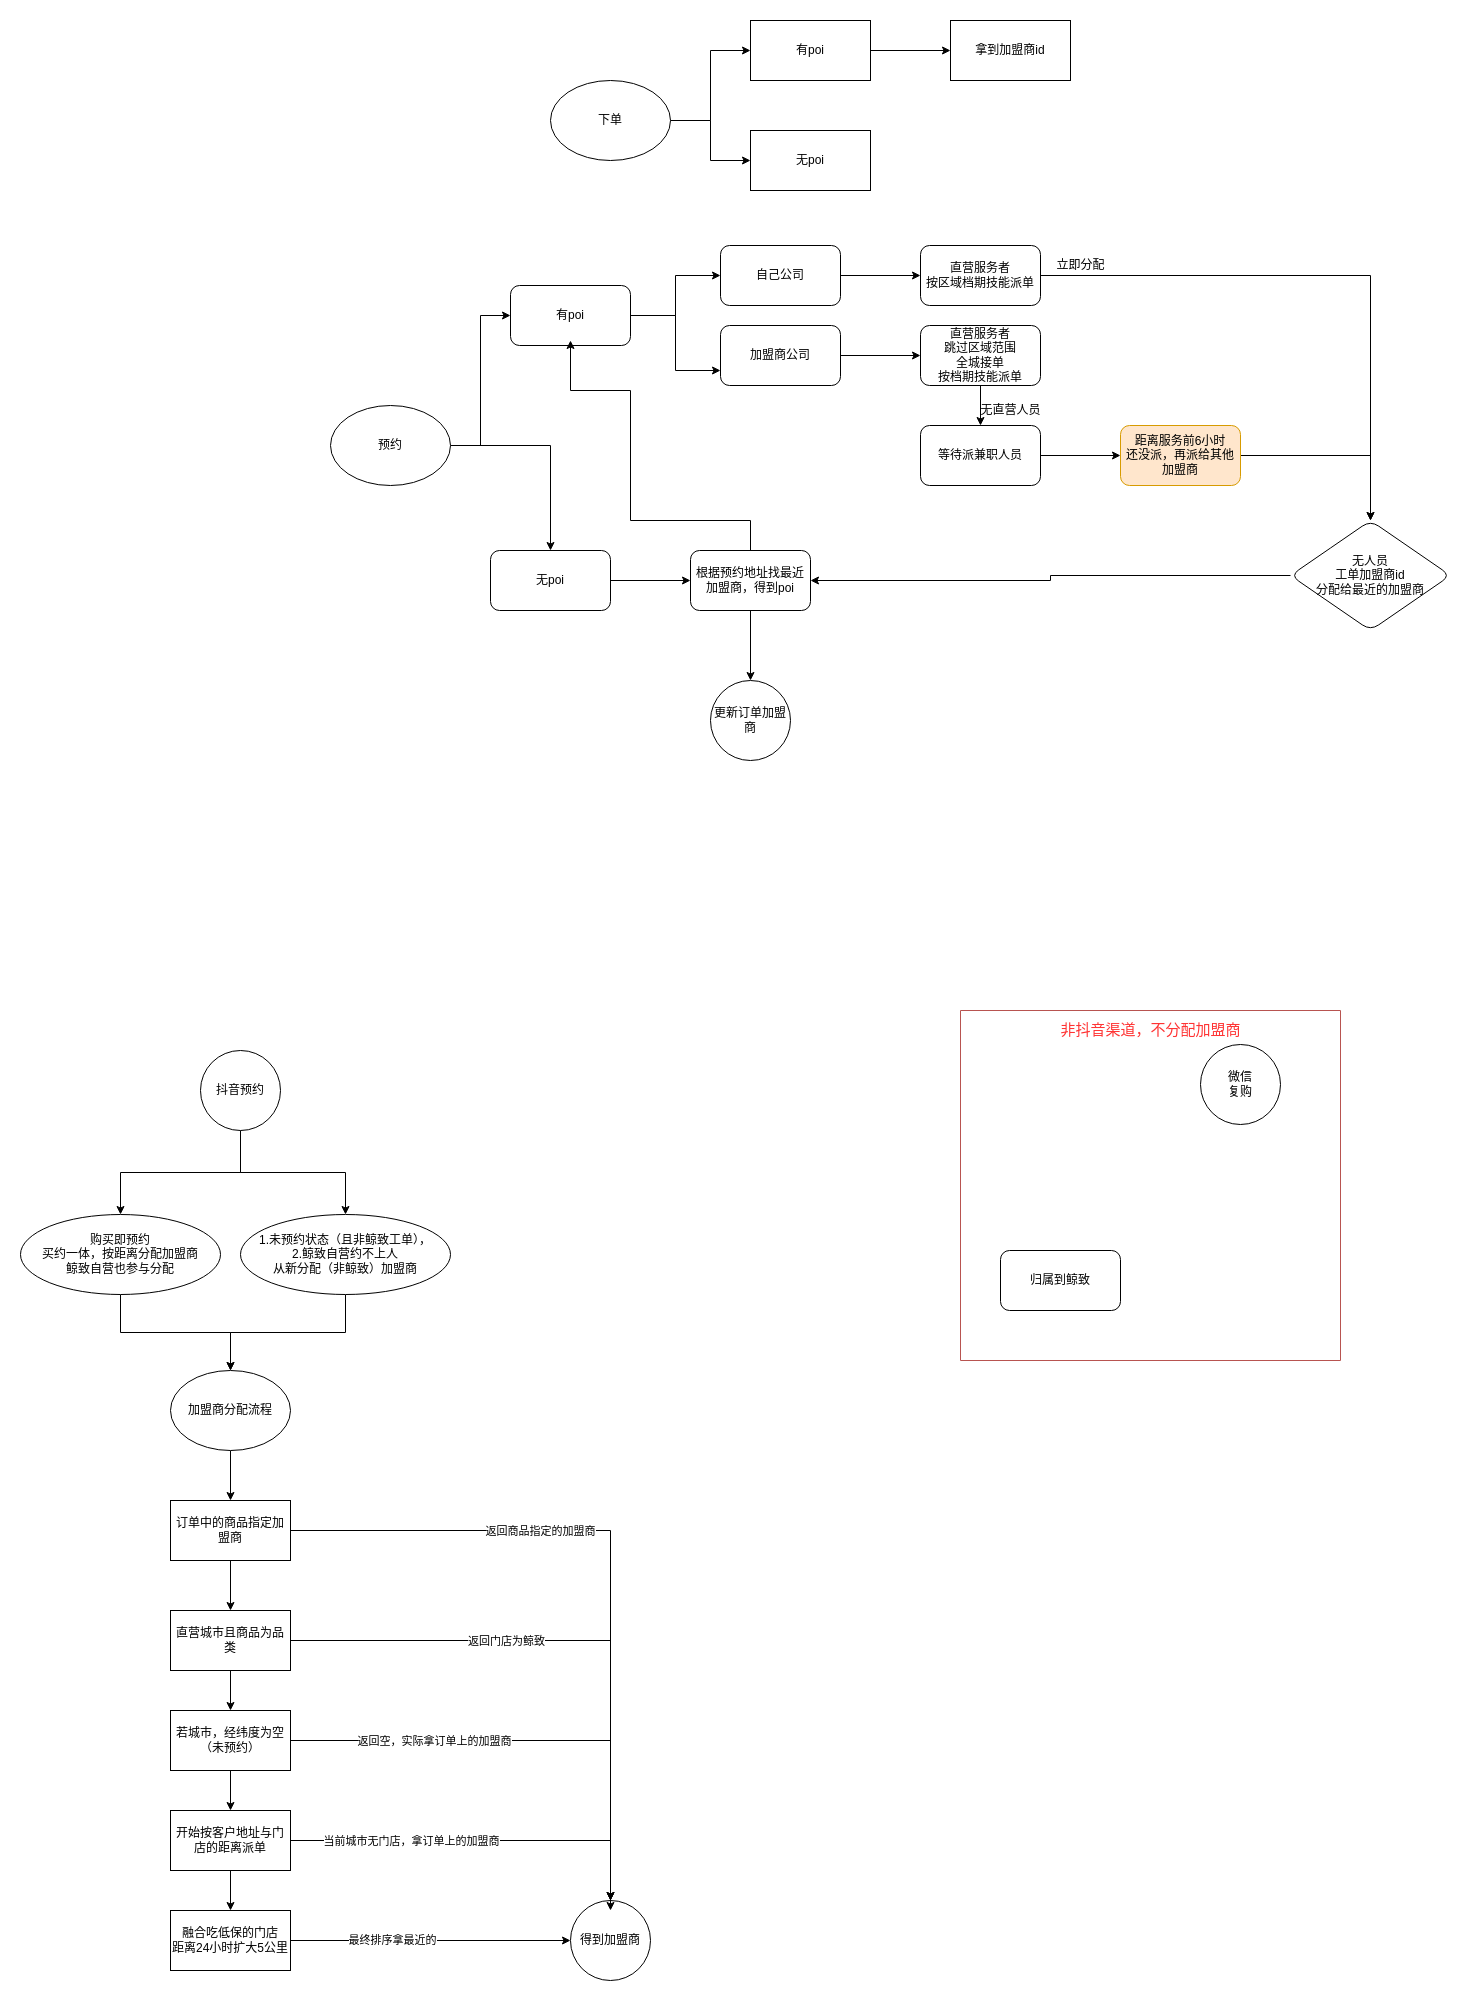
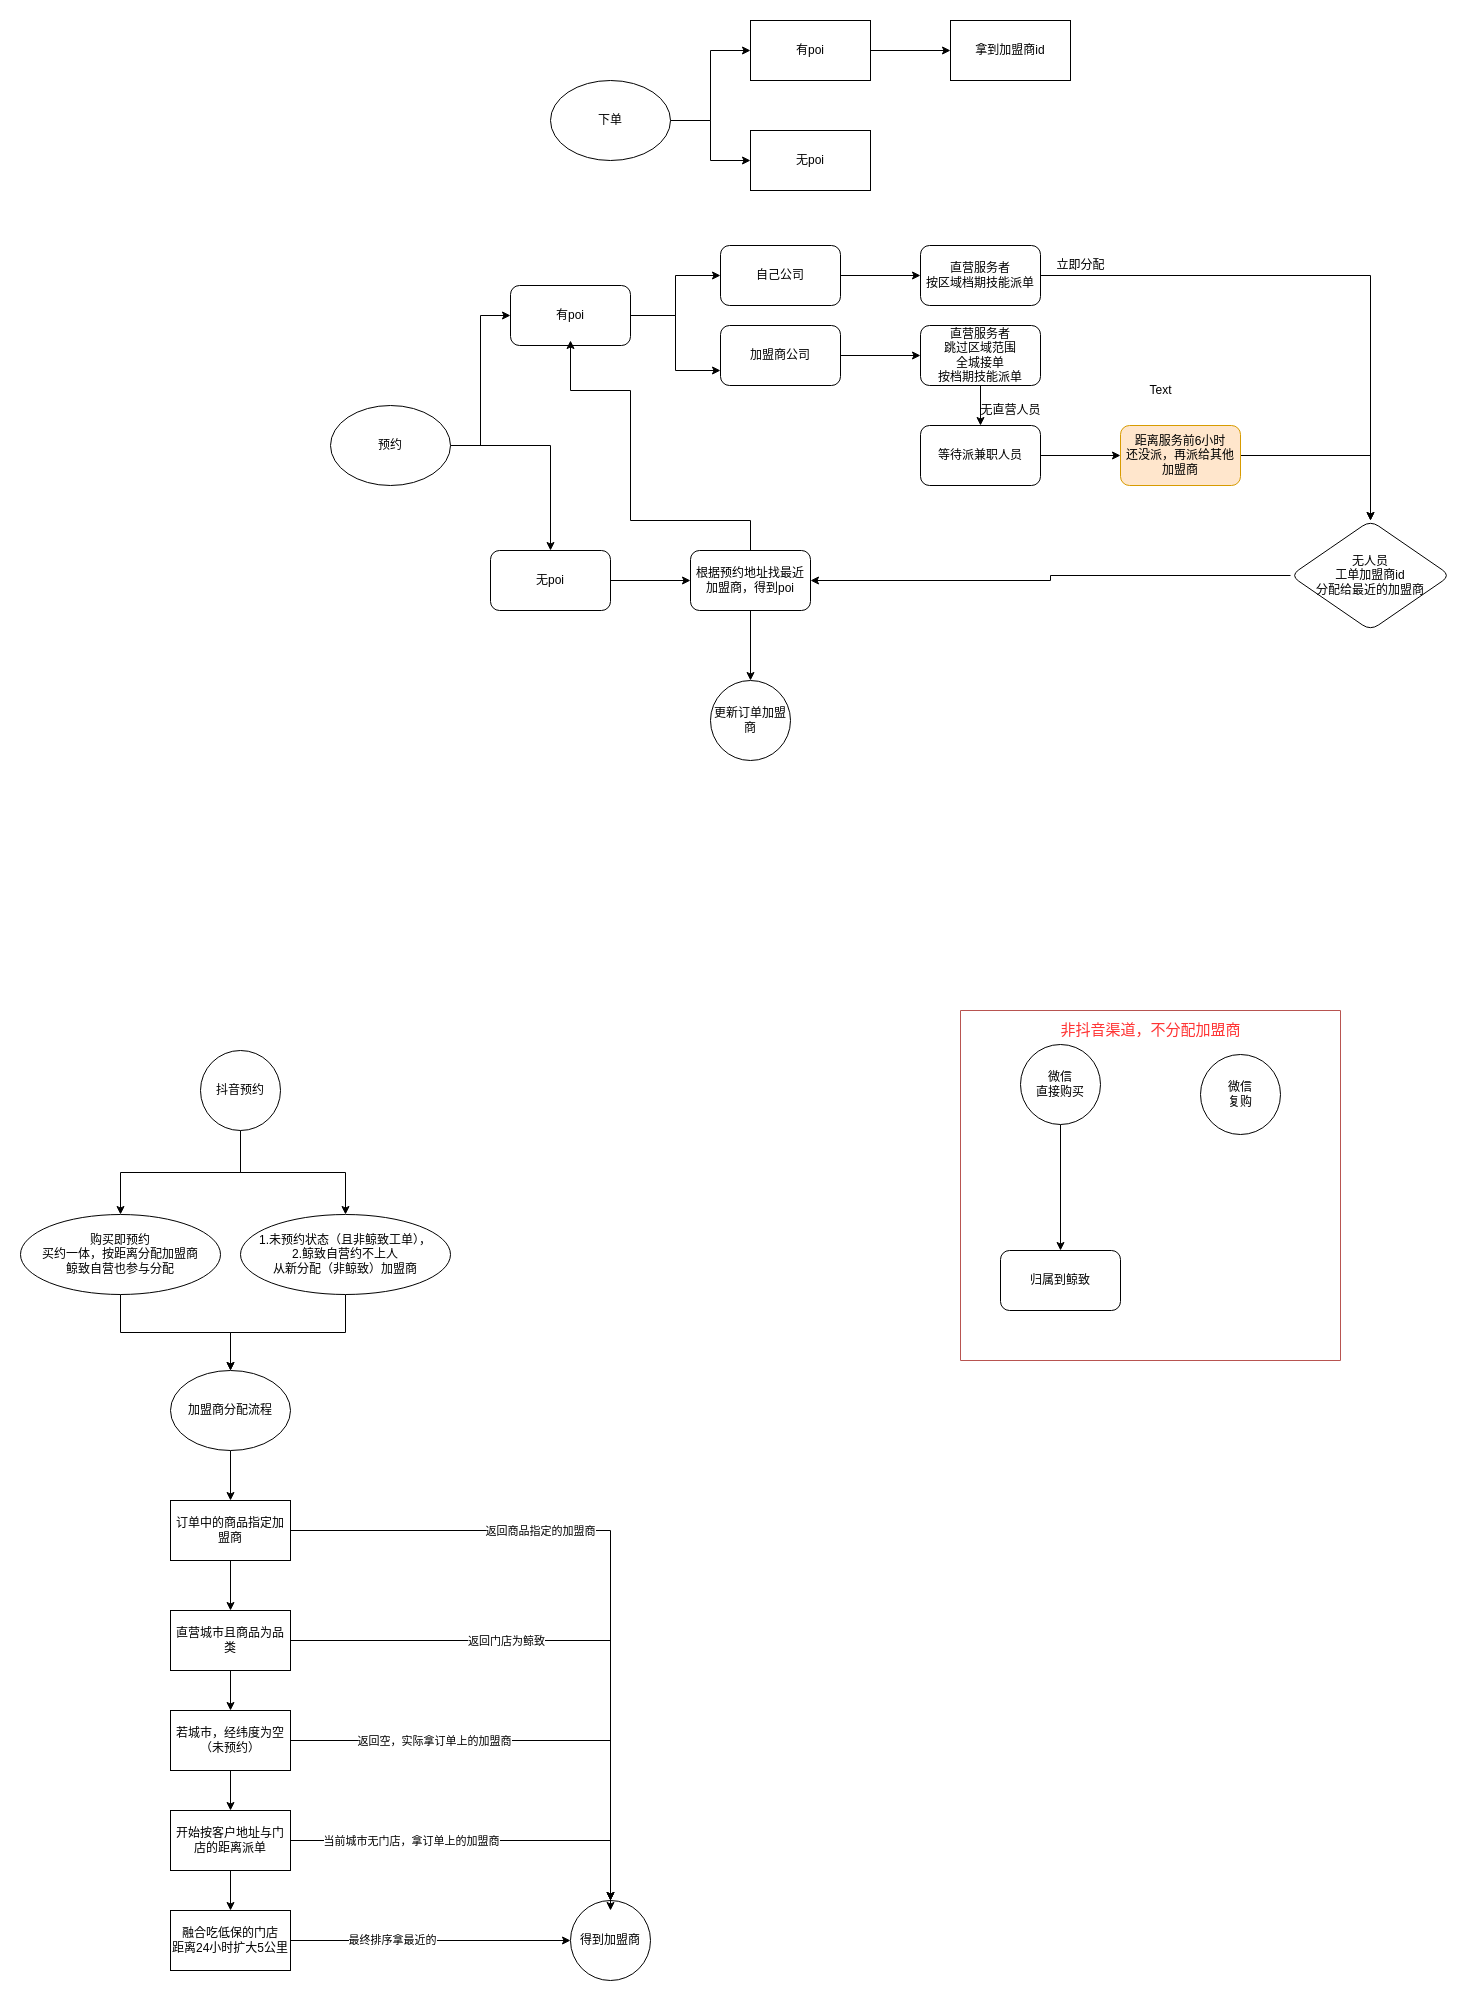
node "Text": added
node "微信 直接购买": added
node "微信 复购": moved (1241, 1085) -> (1241, 1095)
edge "微信 直接购买" -> "归属到鲸致": added
